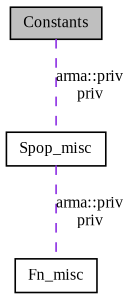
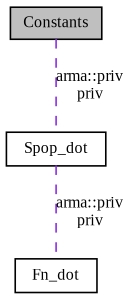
node "Spop_misc": label "Spop_misc" -> "Spop_dot"
node "Fn_misc": label "Fn_misc" -> "Fn_dot"
